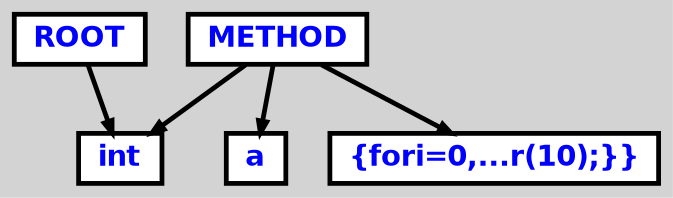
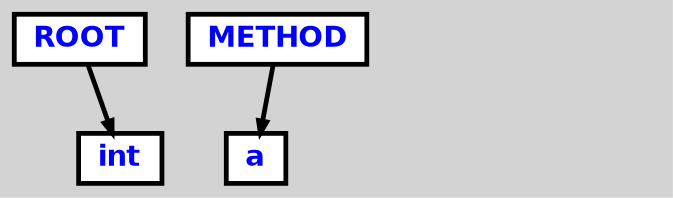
edge "METHOD" -> "int": removed
node "{fori=0,...r(10);}}": removed
